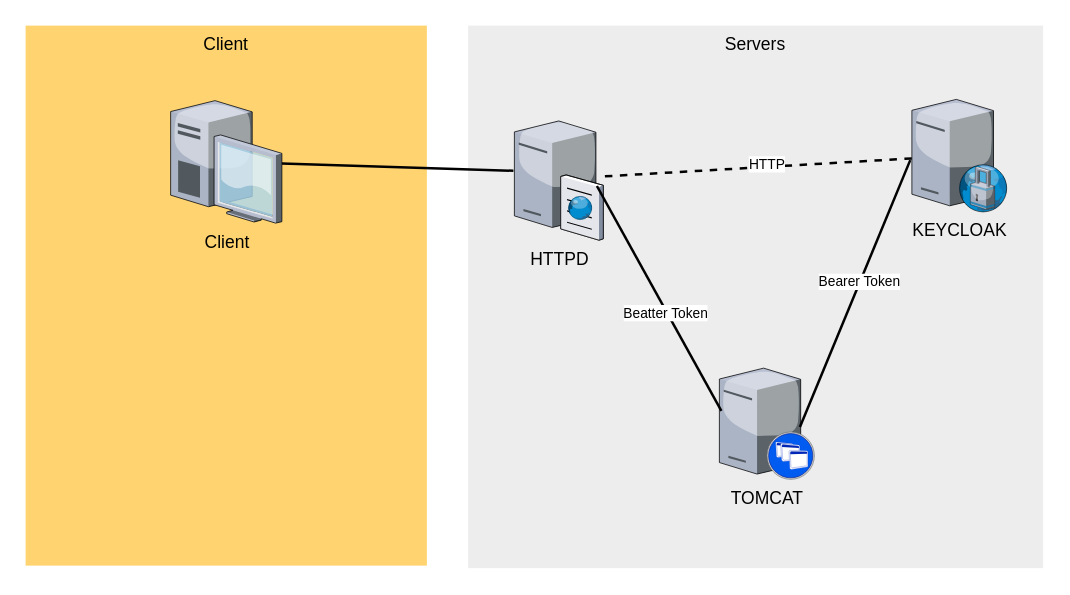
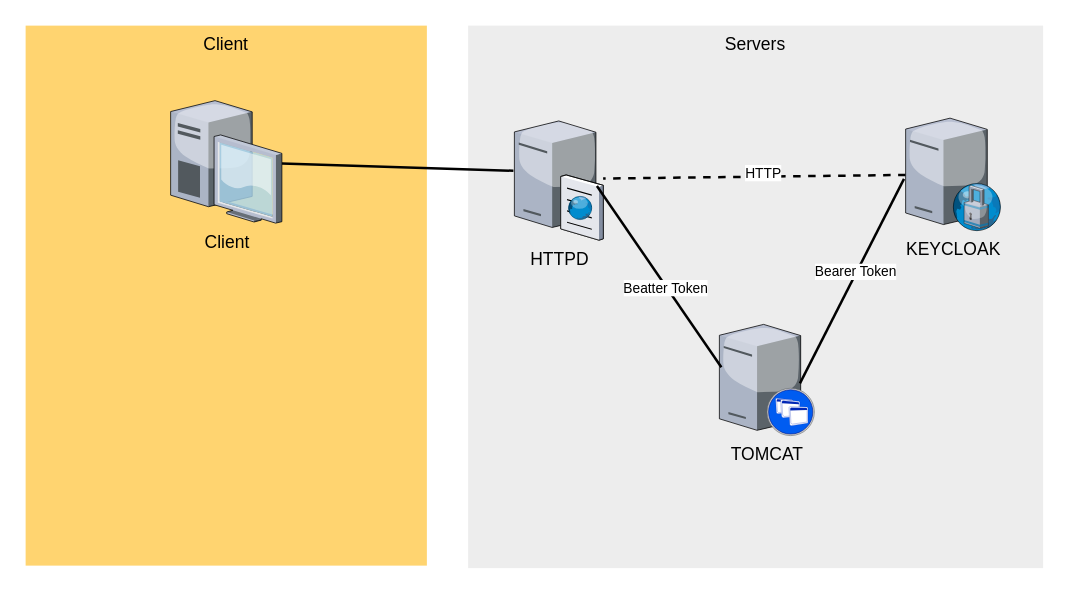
node "KEYCLOAK": moved (960, 156) -> (953, 174)
node "TOMCAT": moved (767, 424) -> (767, 380)
